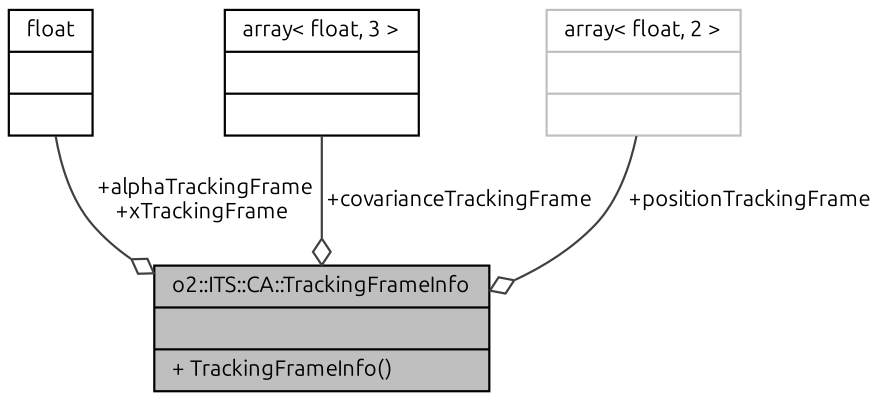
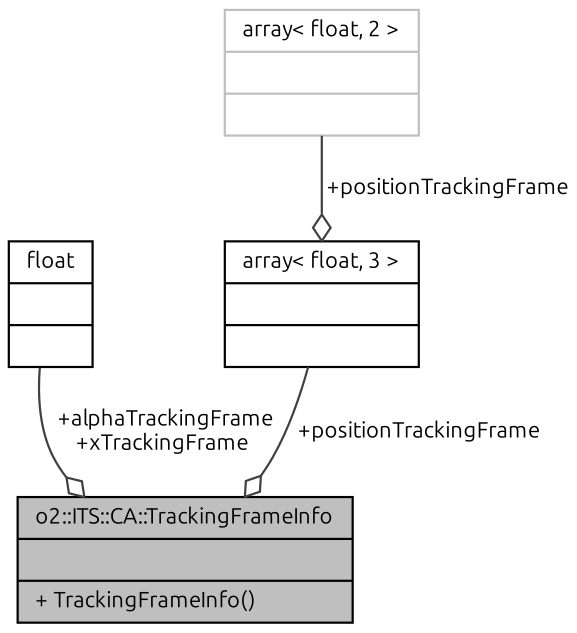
edge "array< float, 3 >" -> "o2::ITS::CA::TrackingFrameInfo": label " +covarianceTrackingFrame" -> " +positionTrackingFrame"
edge "array< float, 2 >" -> "o2::ITS::CA::TrackingFrameInfo": now "array< float, 2 >" -> "array< float, 3 >"
